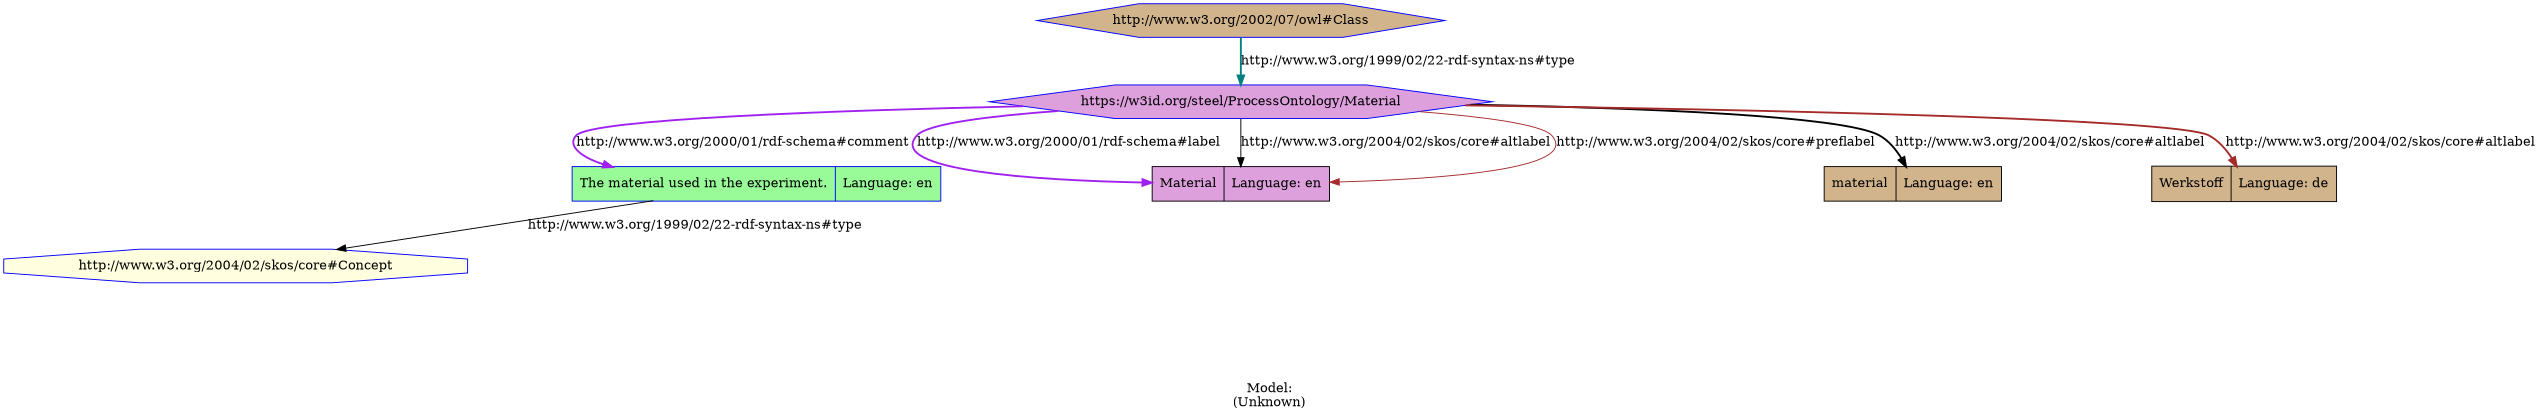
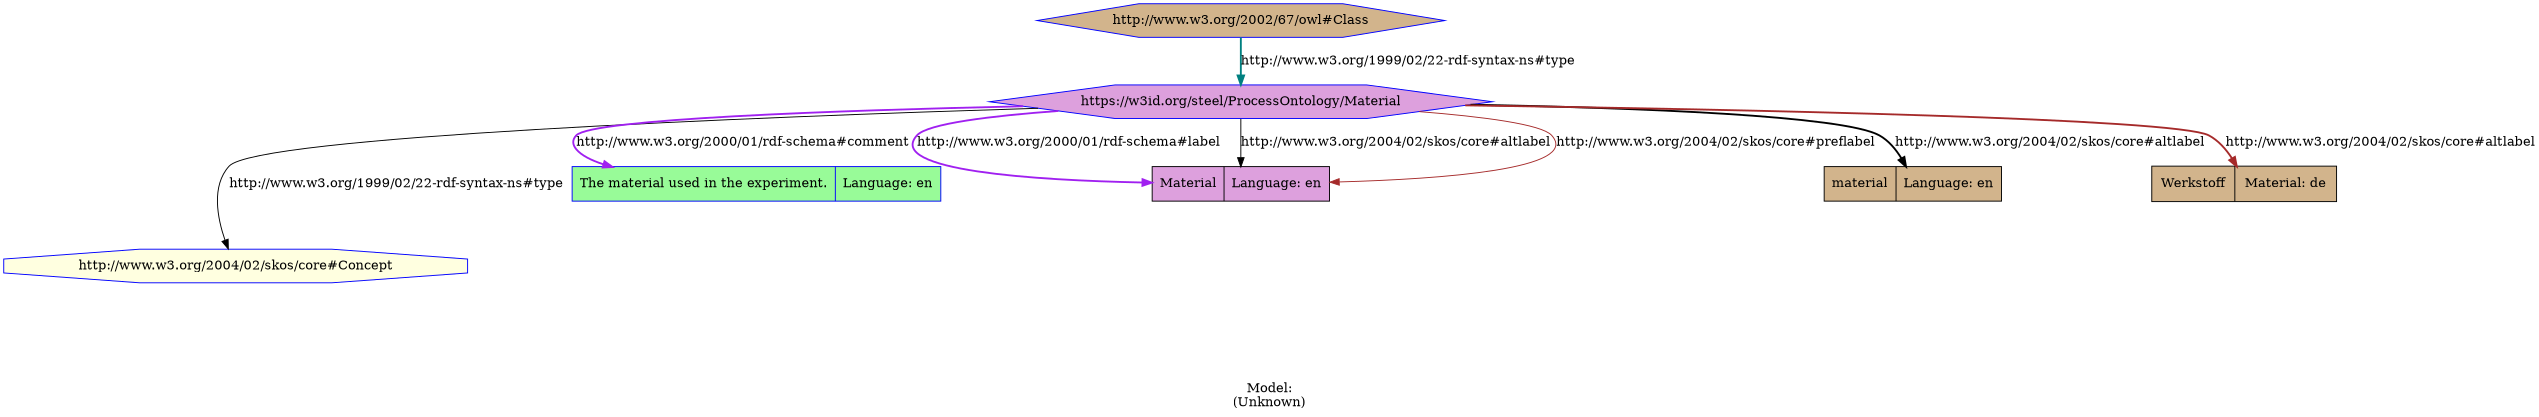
node "http://www.w3.org/2002/07/owl#Class": label "http://www.w3.org/2002/07/owl#Class" -> "http://www.w3.org/2002/67/owl#Class"
node "Werkstoff": text "Language: de" -> "Material: de"
edge "The material used in the experiment." -> "http://www.w3.org/2004/02/skos/core#Concept": now "https://w3id.org/steel/ProcessOntology/Material" -> "http://www.w3.org/2004/02/skos/core#Concept"
